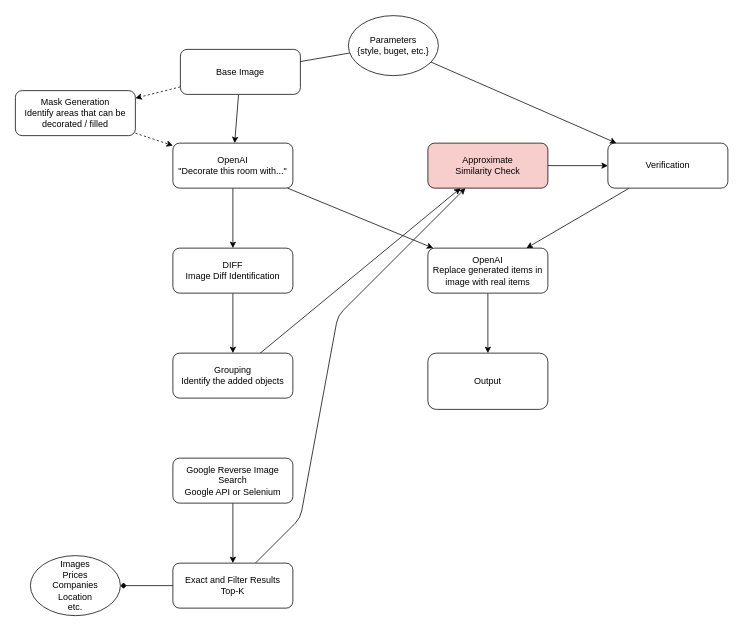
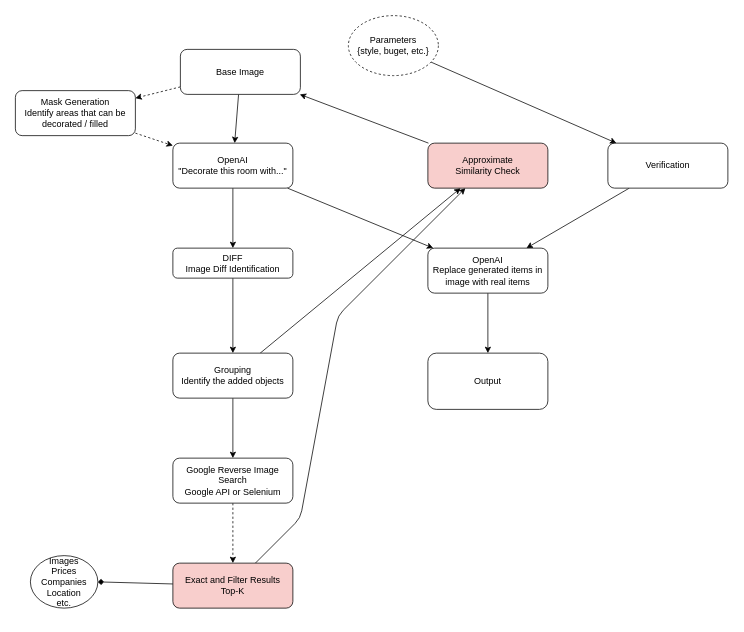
node "Parameters {style, buget, etc.}": style solid -> dashed
edge "Parameters {style, buget, etc.}" -- "Base Image": removed
edge "Approximate Similarity Check" -> "Verification": now "Approximate Similarity Check" -> "Base Image"
node "DIFF Image Diff Identification": size 120x45 -> 120x30
edge "Grouping Identify the added objects" -> "Google Reverse Image Search Google API or Selenium": added
edge "Google Reverse Image Search Google API or Selenium" -> "Exact and Filter Results Top-K": style solid -> dashed
node "Images Prices Companies Location etc.": size 90x60 -> 68x53
node "Exact and Filter Results Top-K": fillcolor #ffffff -> #f8cecc
